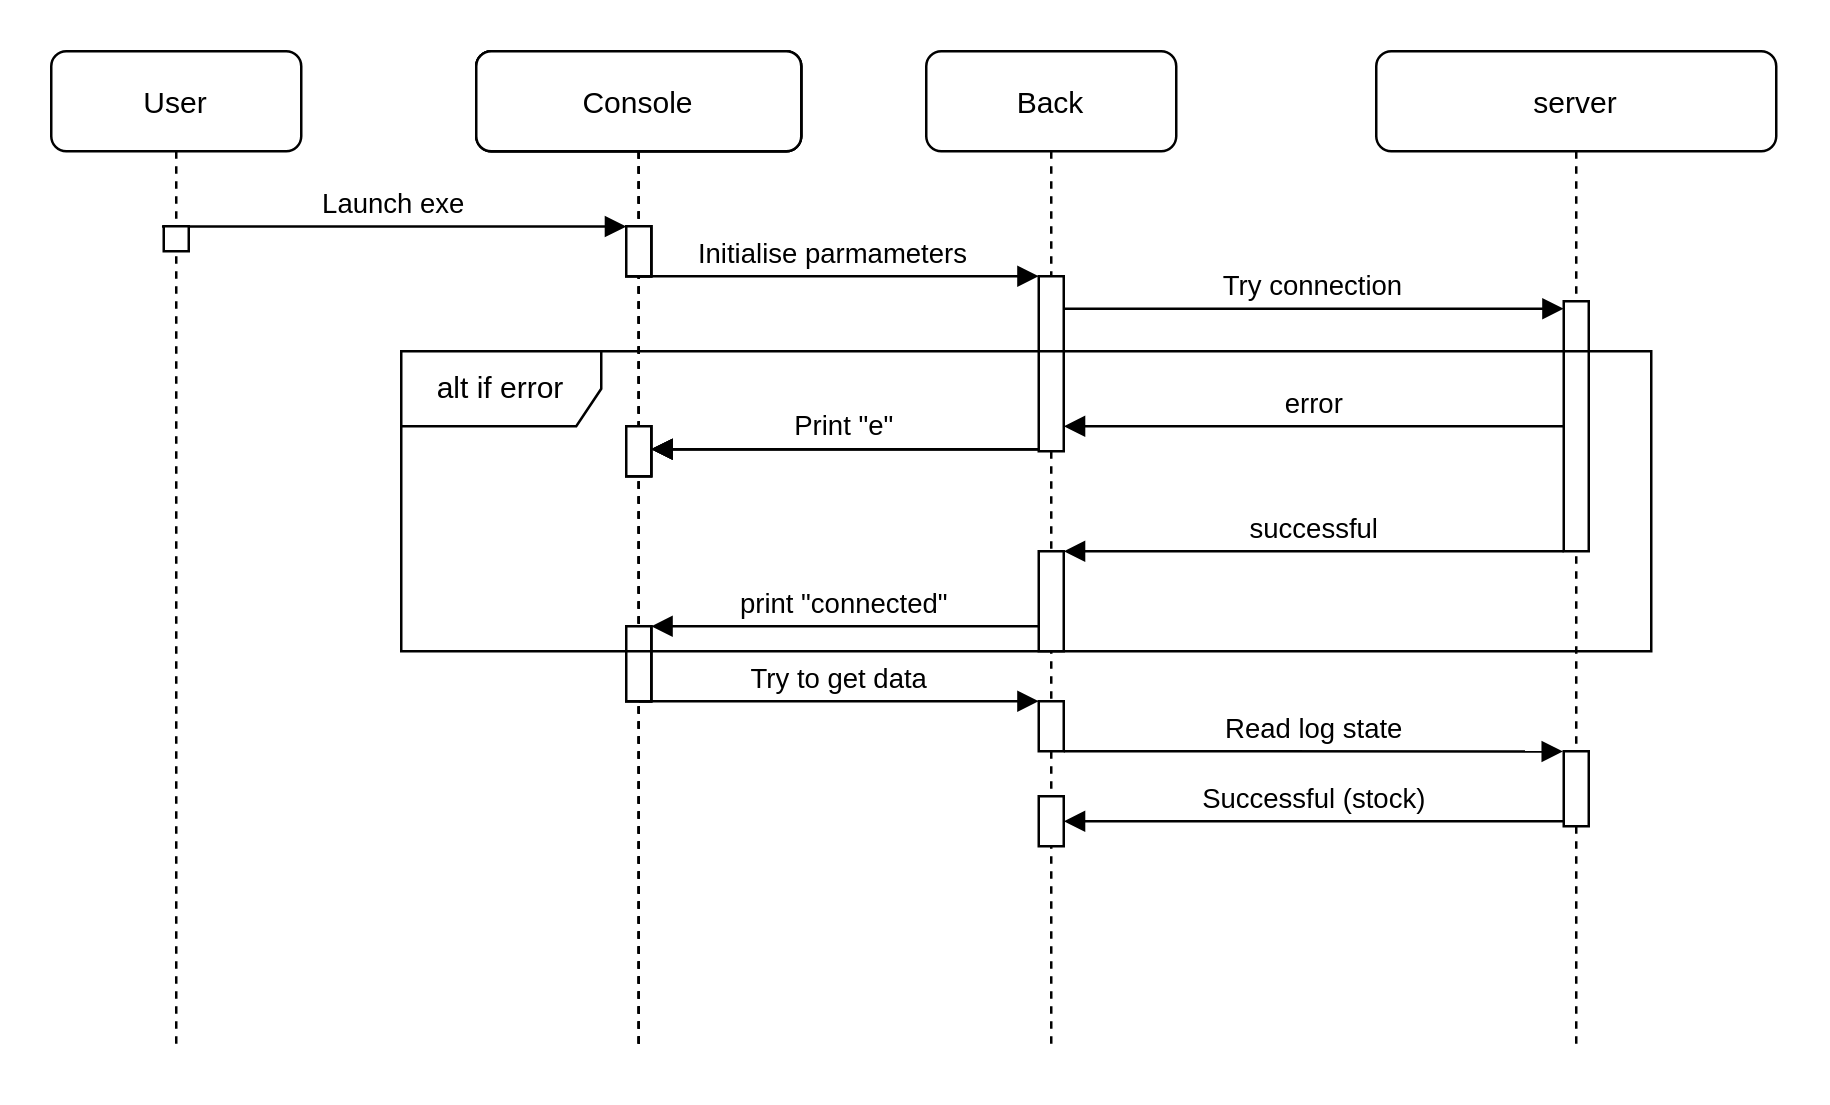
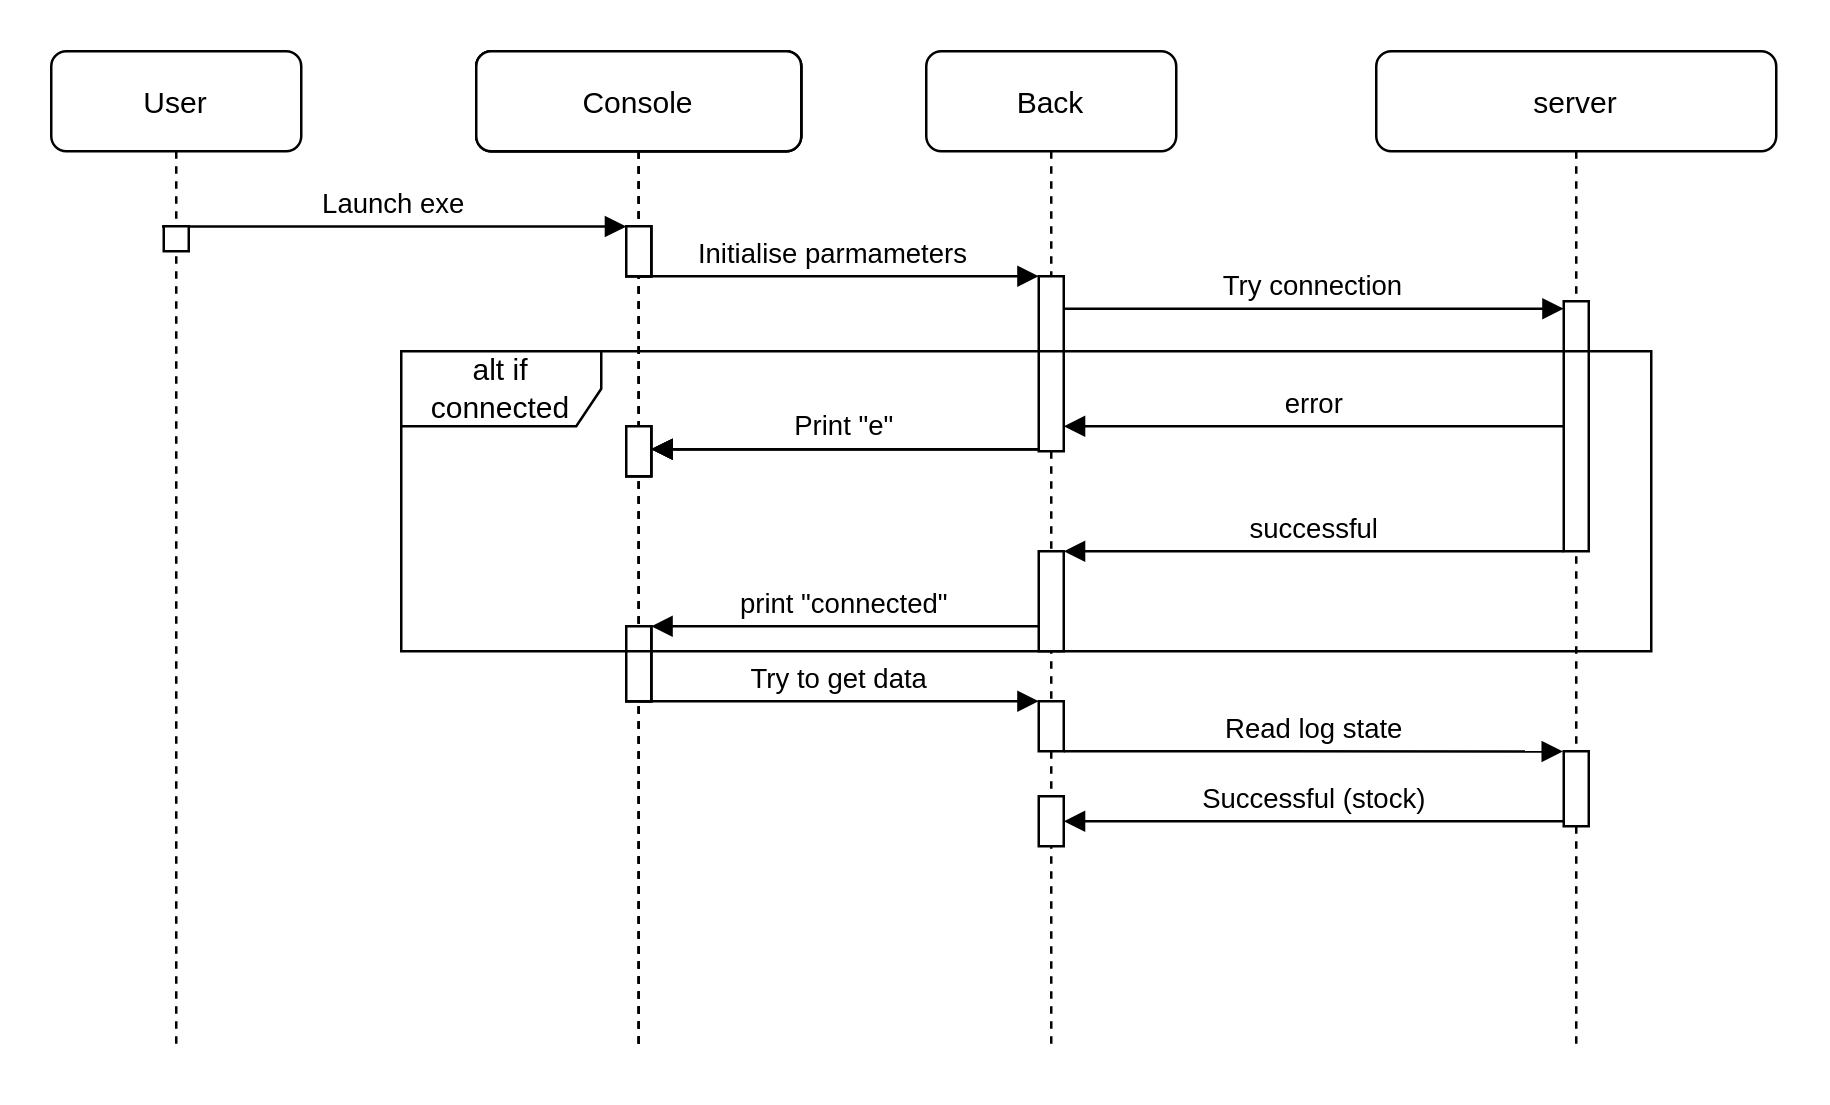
node "alt if error": label "alt if error" -> "alt if connected"
